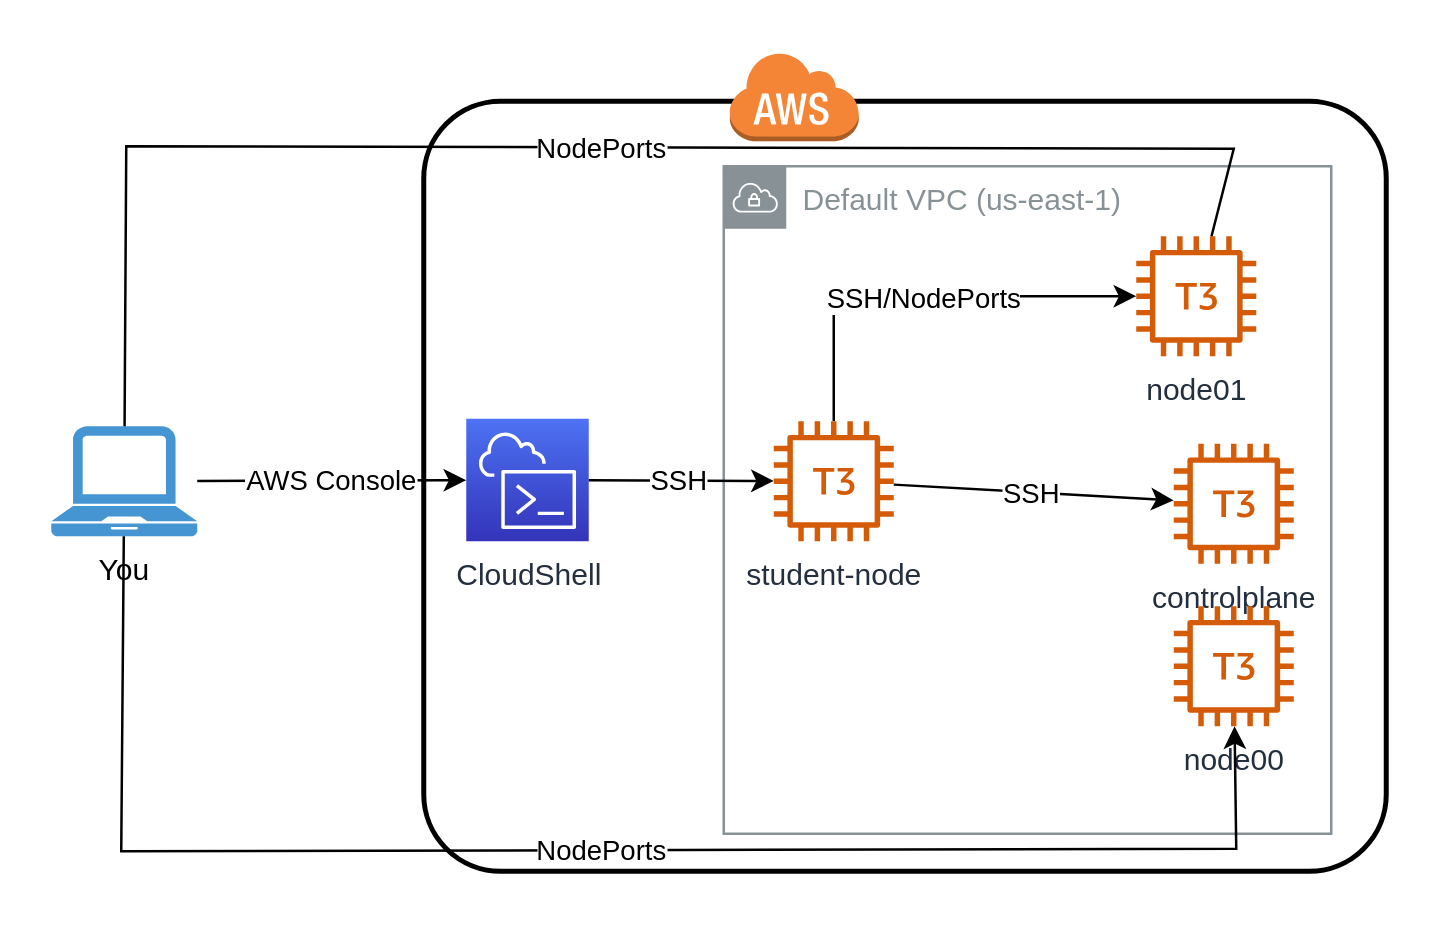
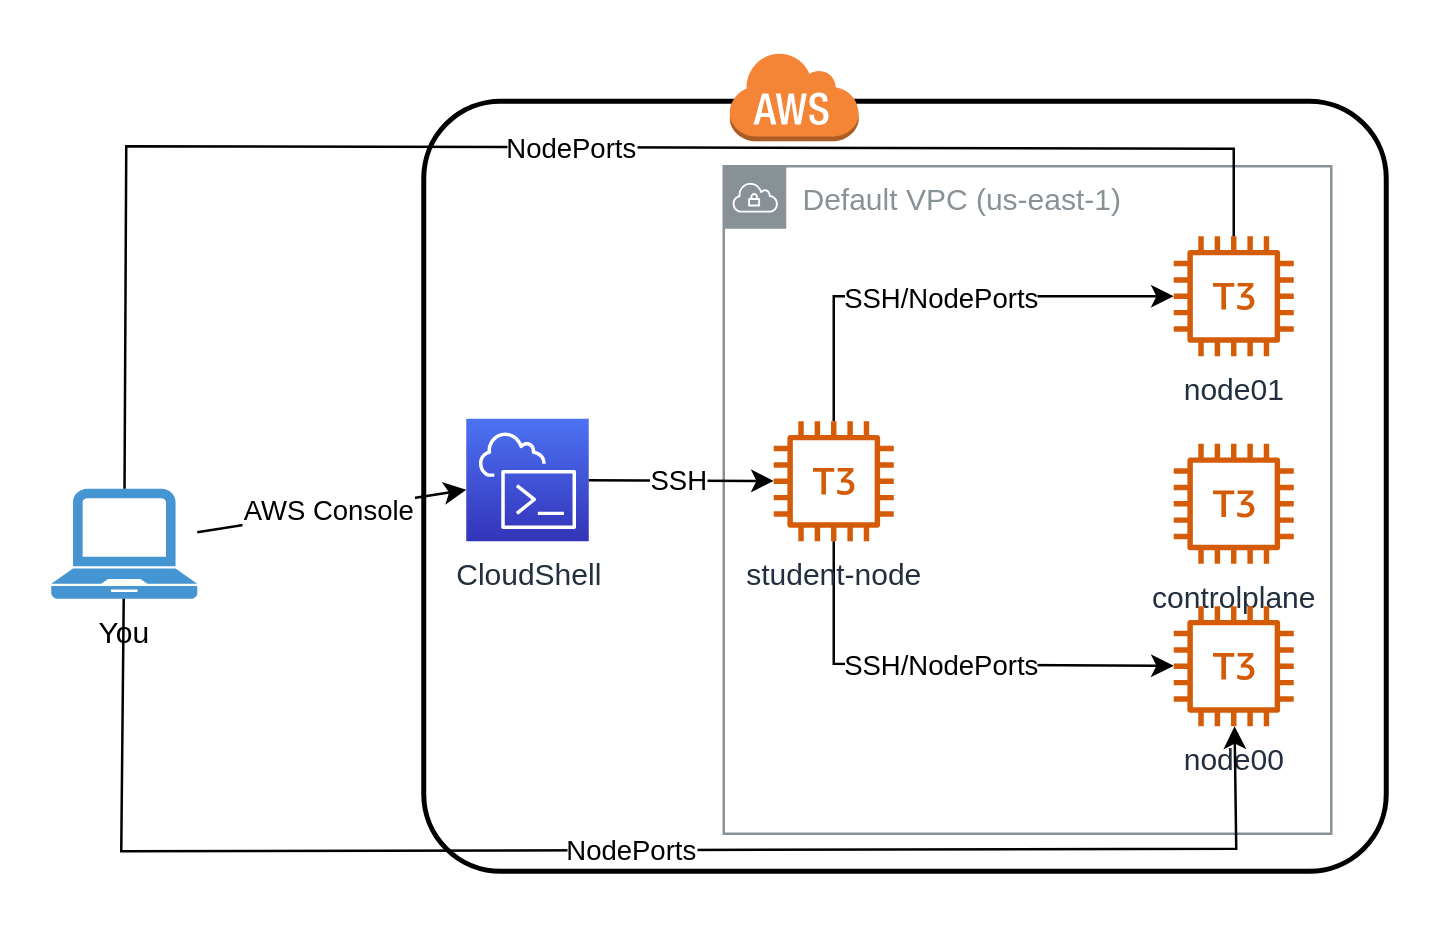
node "node01": moved (1196, 296) -> (1234, 296)
node "You": moved (124, 481) -> (124, 544)
edge "student-node" -> "controlplane": removed, label "SSH"
edge "student-node" -> "node00": added, label "SSH/NodePorts"
